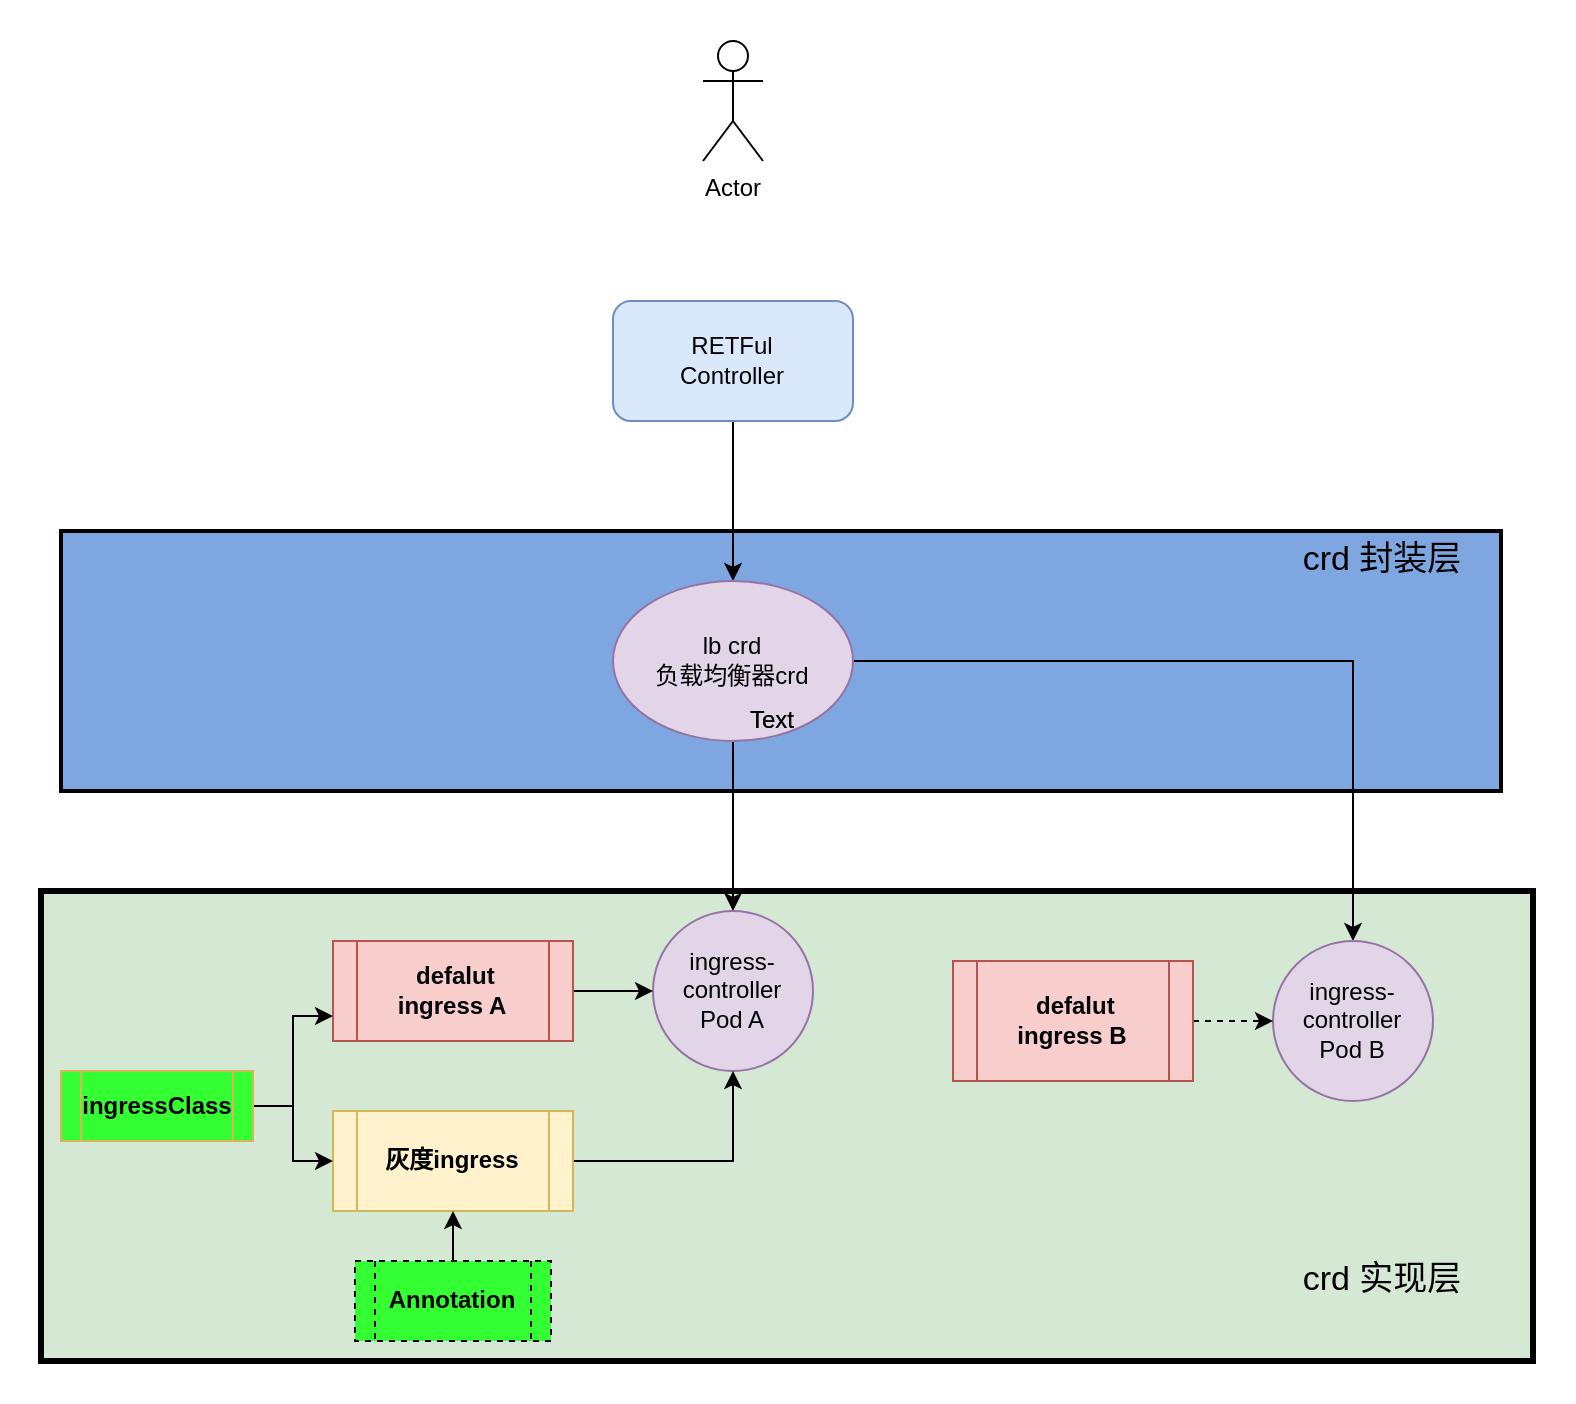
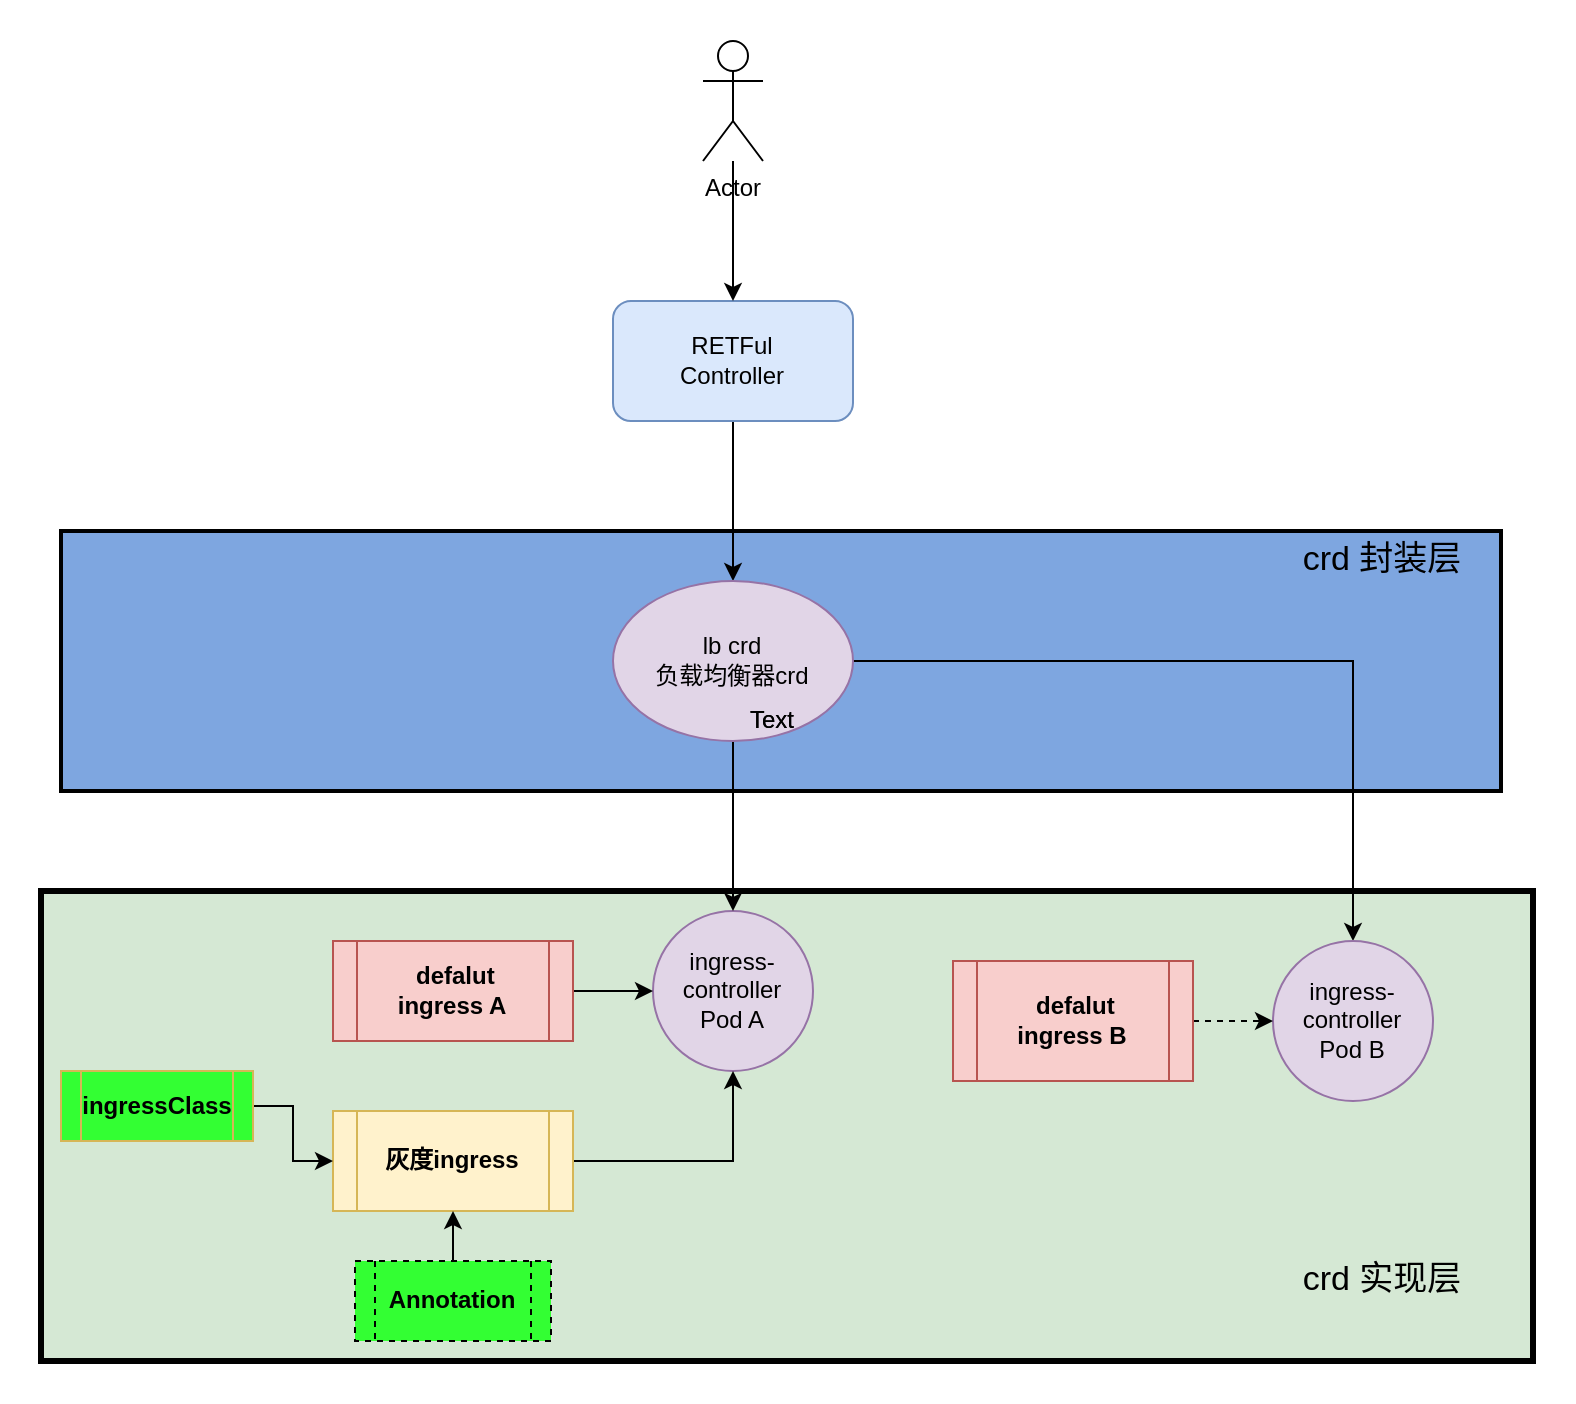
edge "Actor" -> "RETFul Controller": added
edge "ingressClass" -> "defalut ingress A": removed
